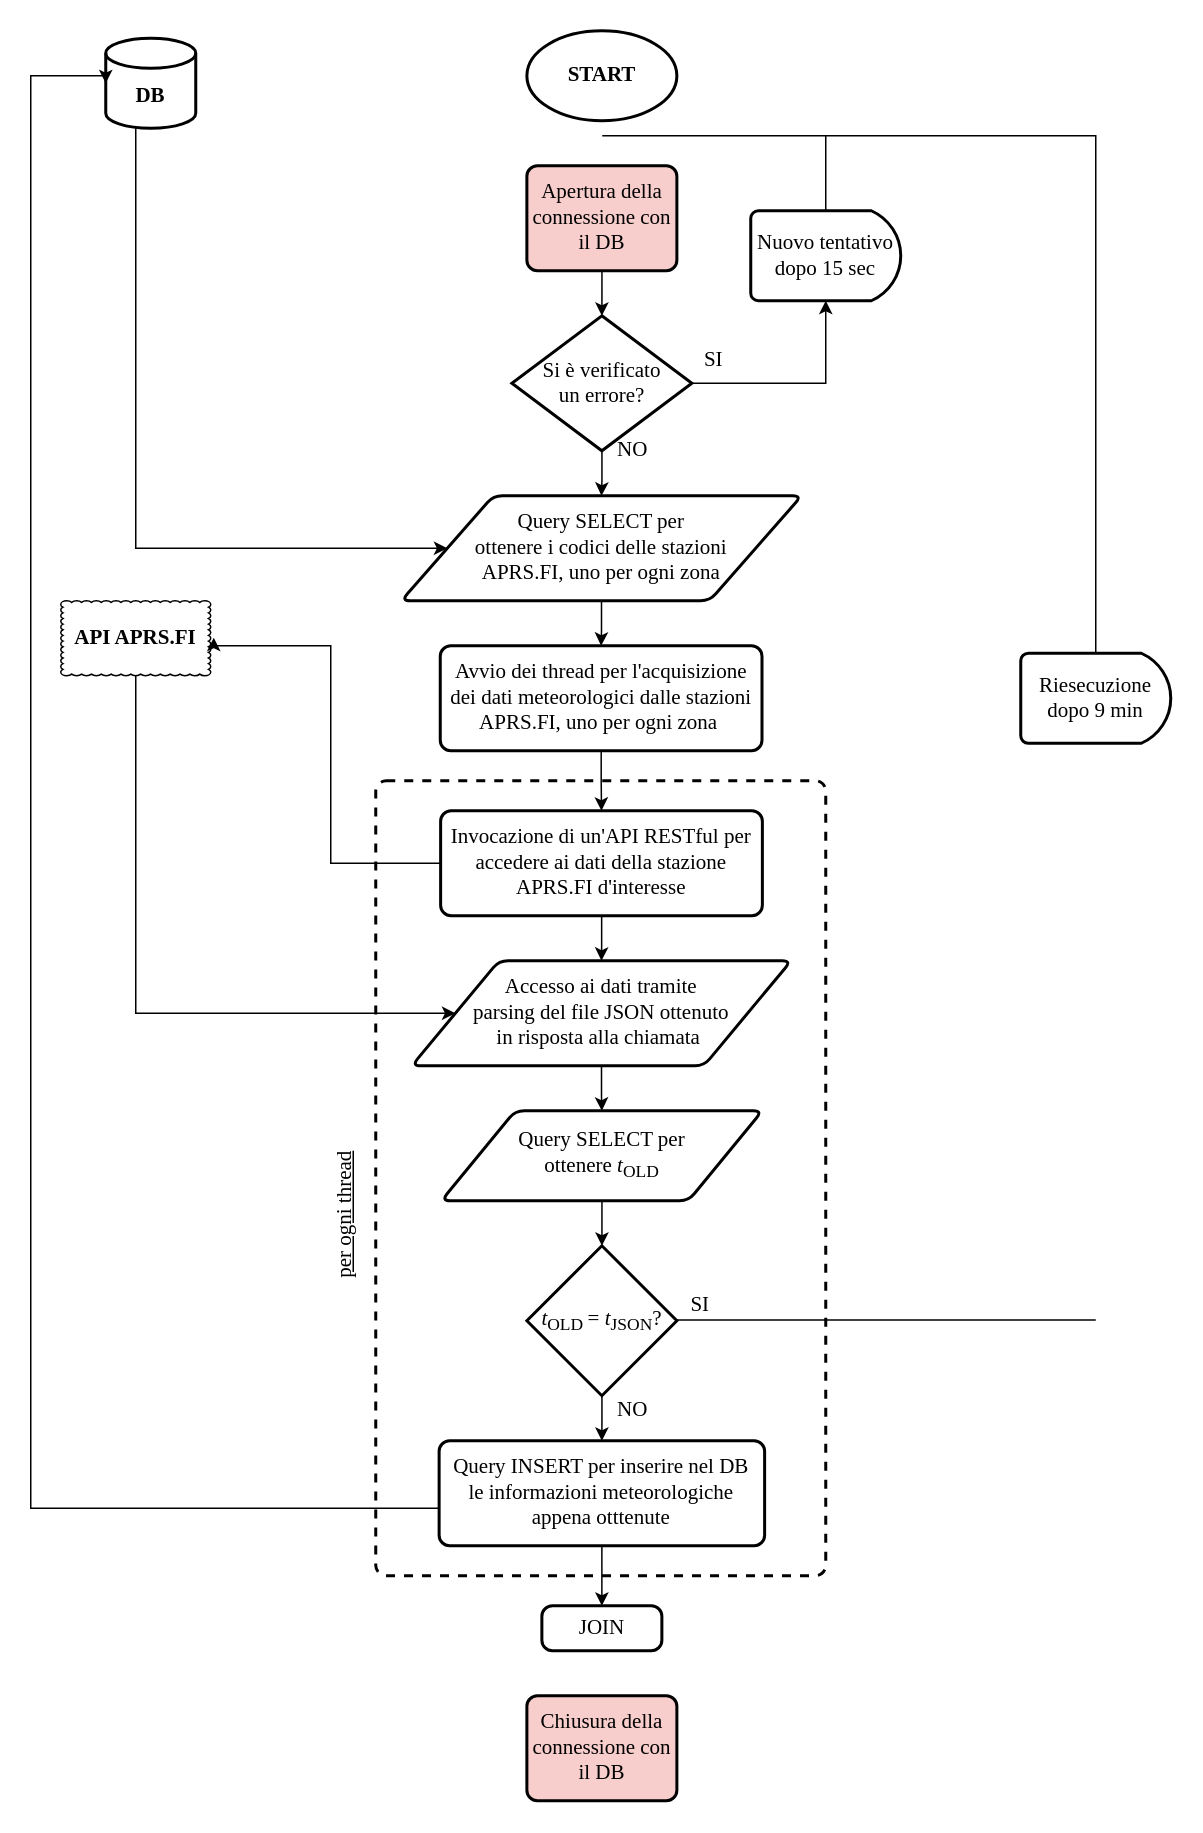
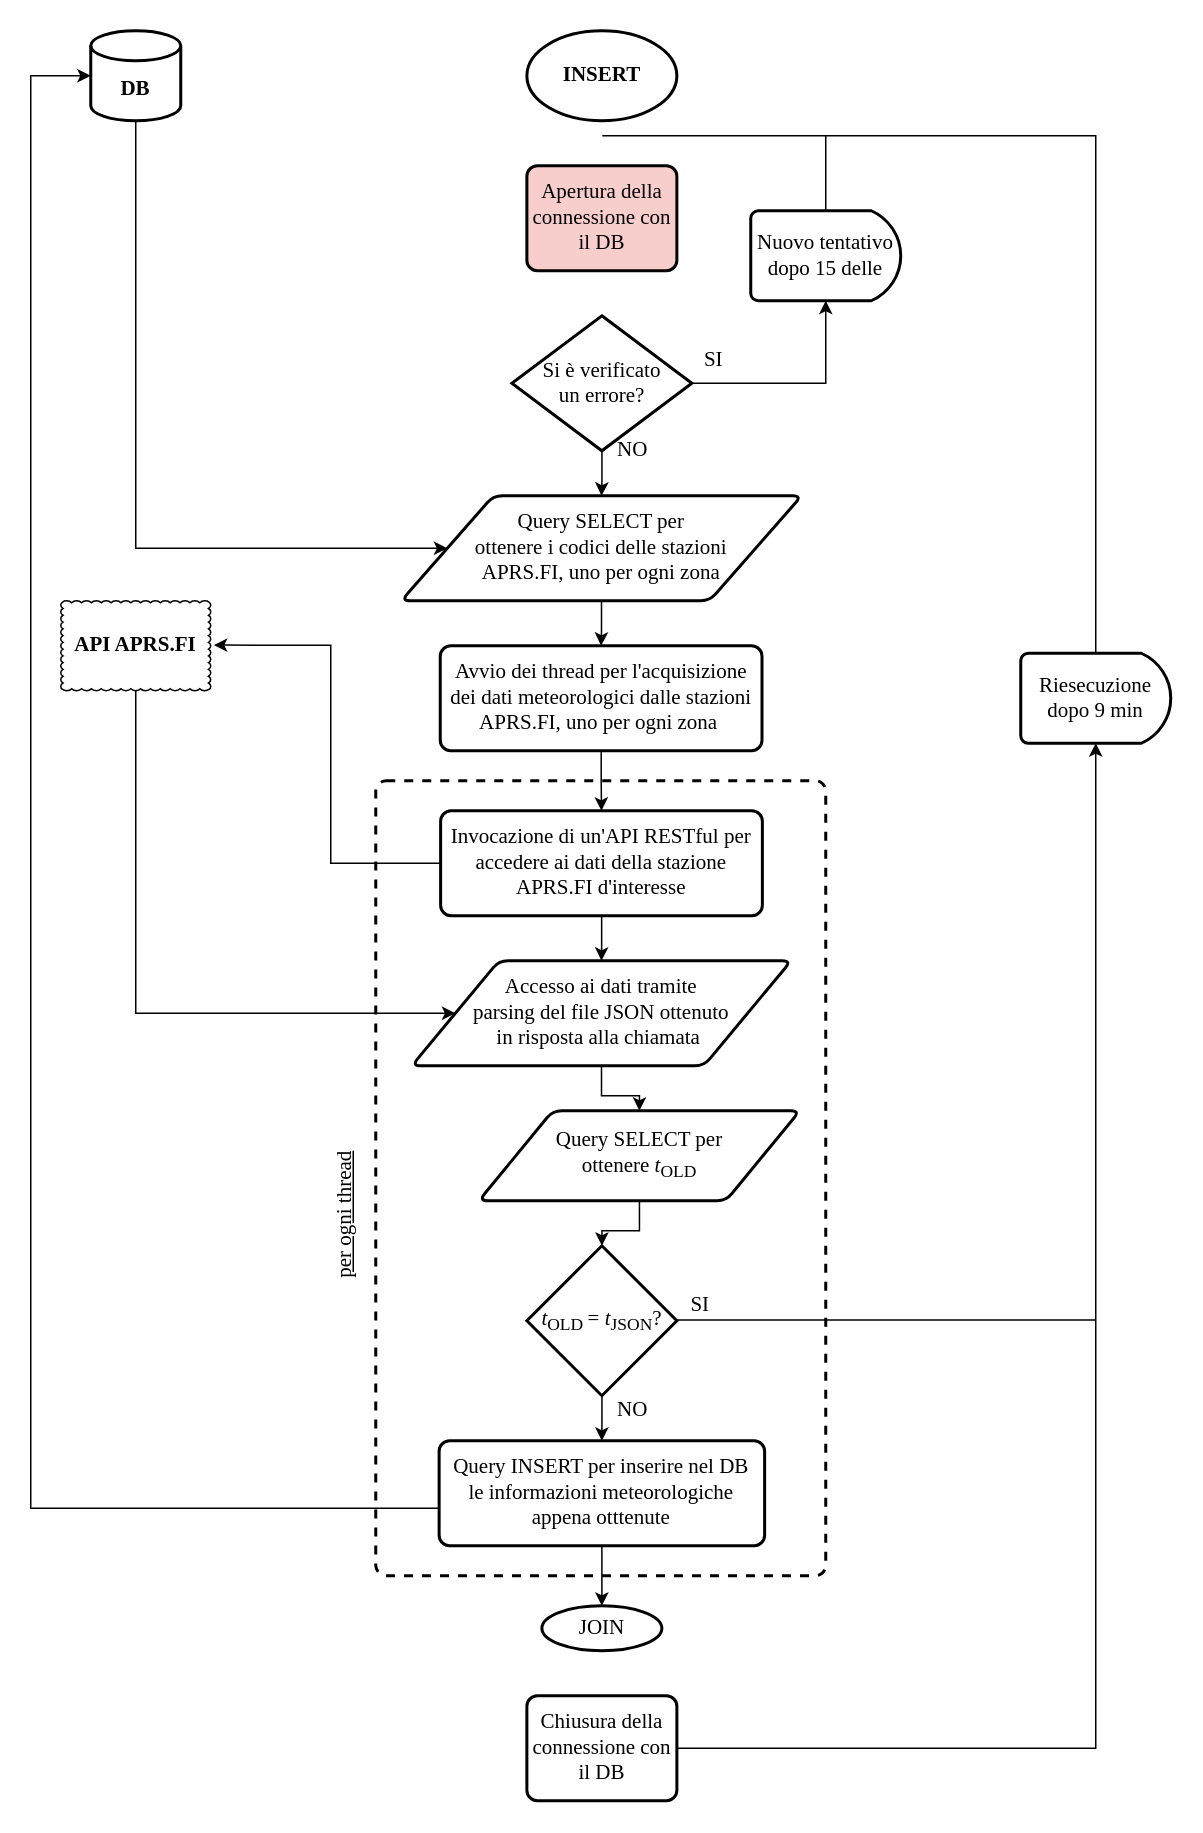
node "START": label "START" -> "INSERT"
node "DB": moved (151, 83) -> (136, 76)
node "Nuovo tentativo dopo 15 sec": label "Nuovo tentativo dopo 15 sec" -> "Nuovo tentativo dopo 15 delle"
edge "Apertura della connessione con il DB" -> "Si è verificato un errore?": removed
node "API APRS.FI": size 150x75 -> 150x90
node "Query SELECT per ottenere tOLD": moved (602, 1156) -> (639, 1156)
edge "Chiusura della connessione con il DB" -> "Riesecuzione dopo 9 min": added
node "JOIN": shape rounded rectangle -> ellipse
node "Chiusura della connessione con il DB": fillcolor #f8cecc -> #ffffff
